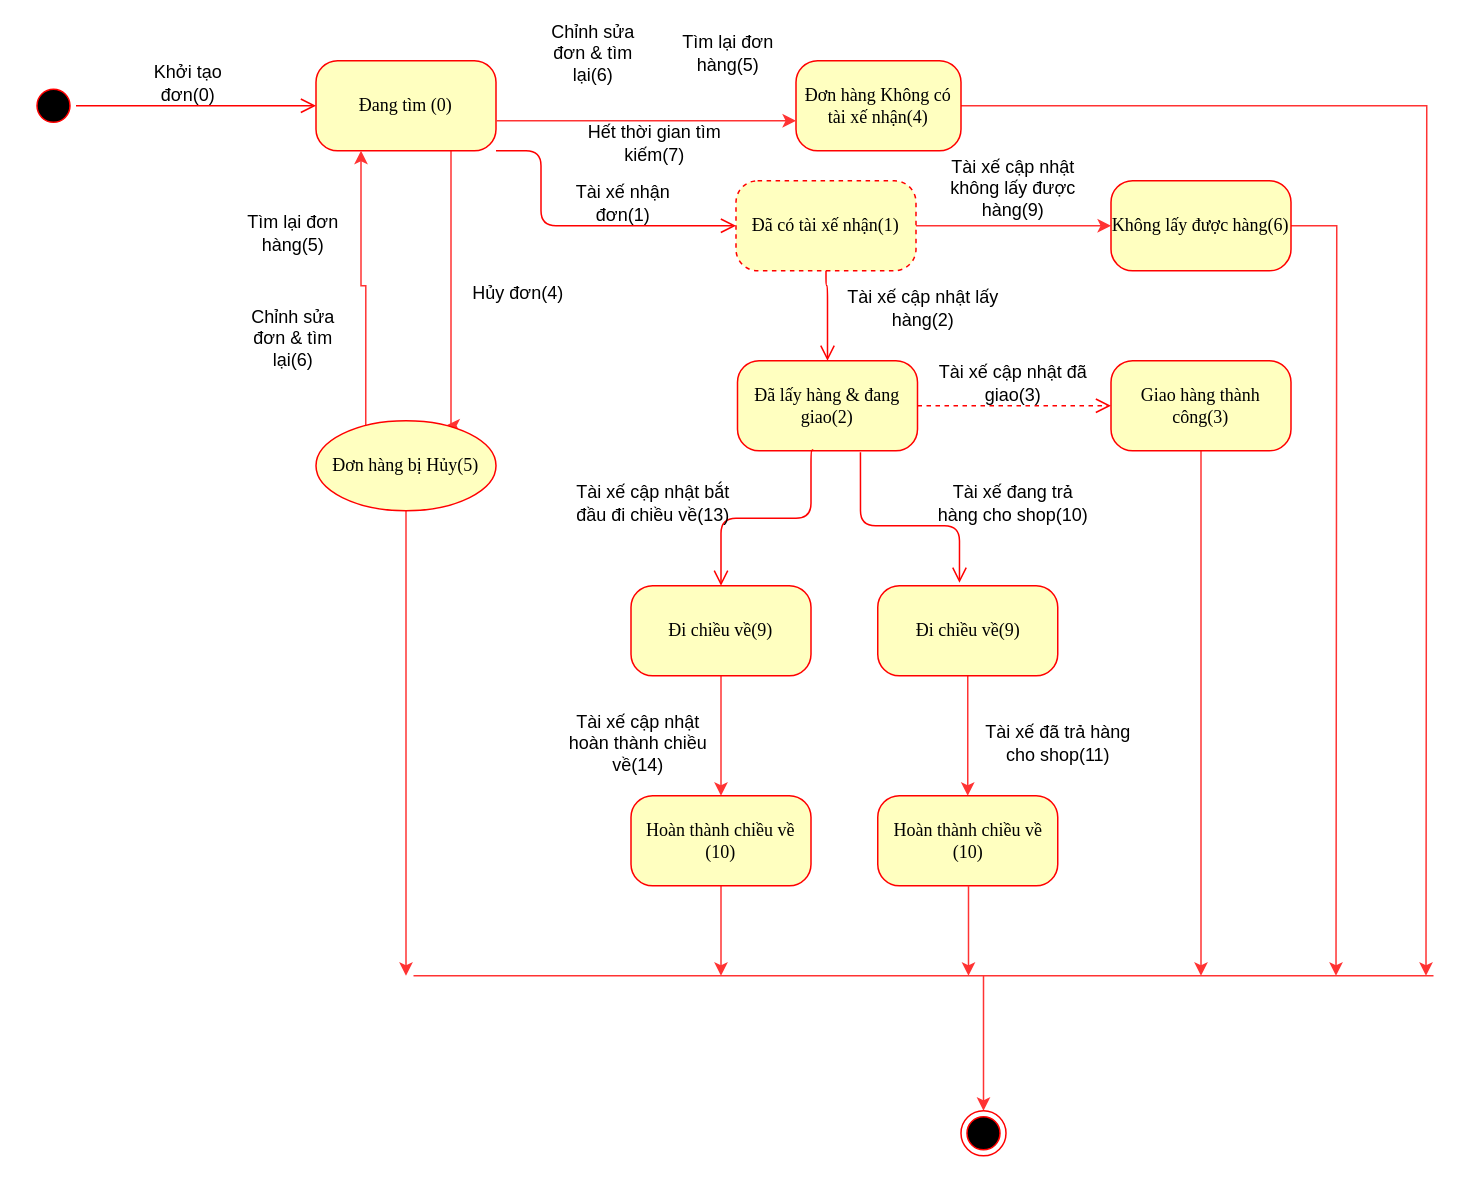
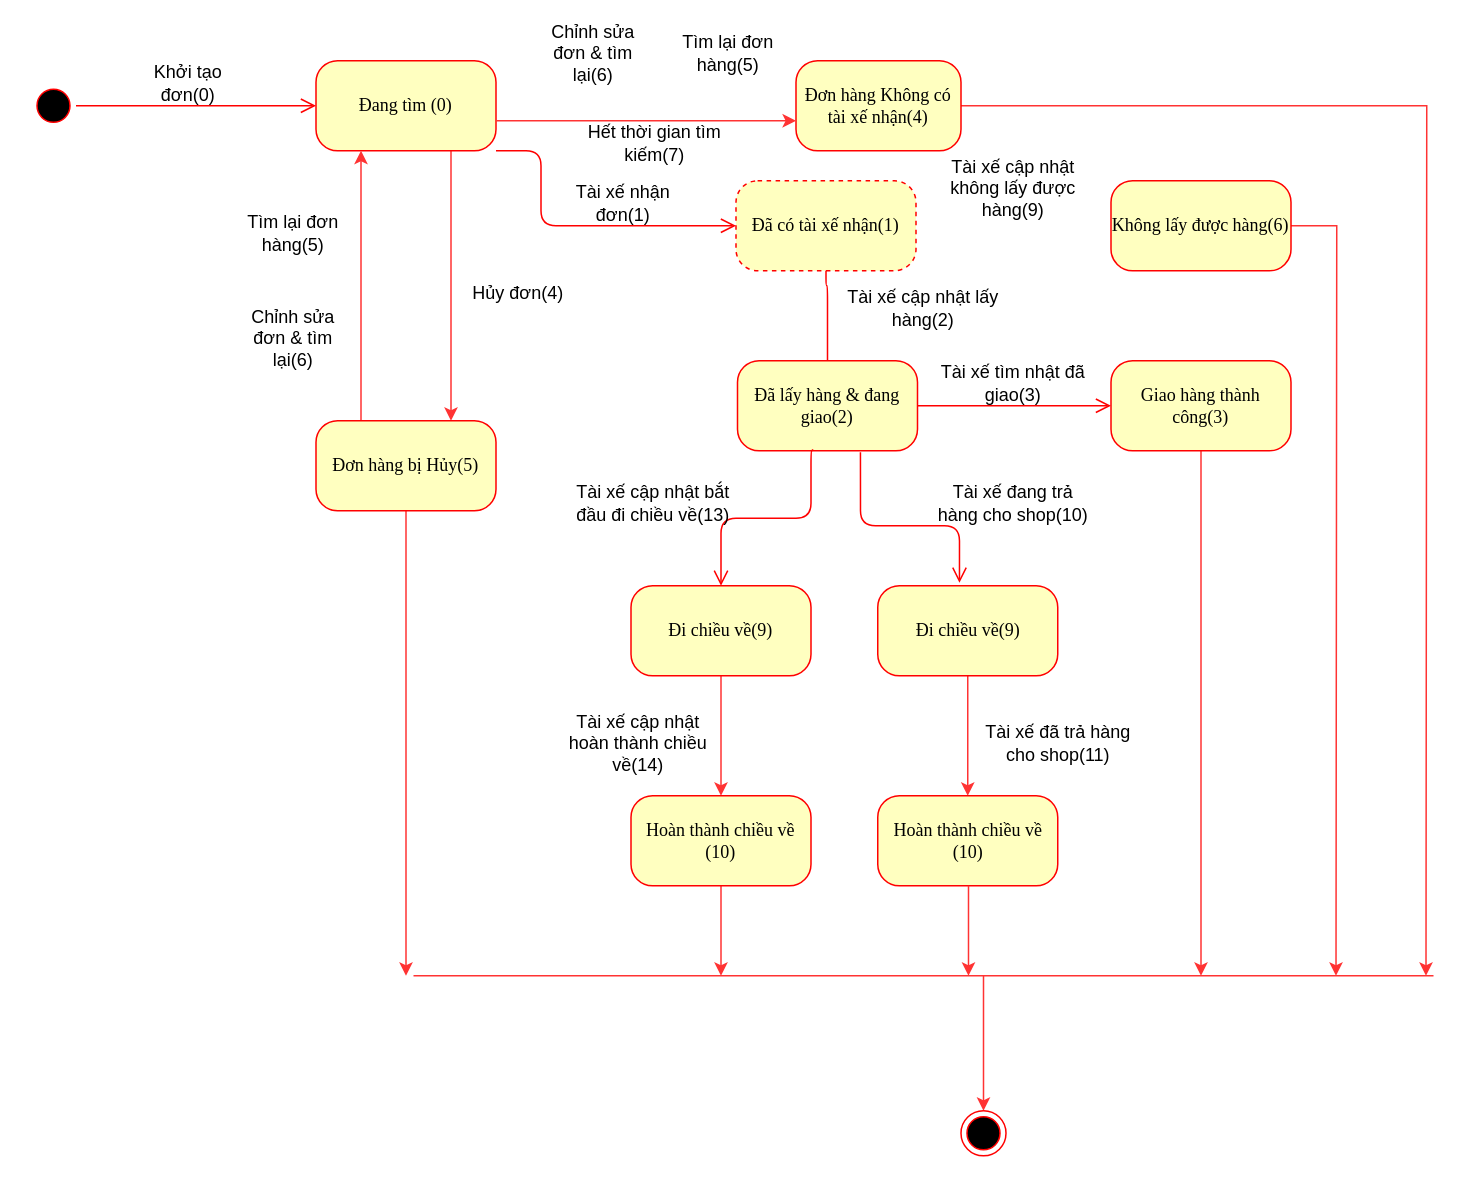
edge "Đã có tài xế nhận(1)" -> "Không lấy được hàng(6)": removed
edge "Đã có tài xế nhận(1)" -> "Đã lấy hàng & đang giao(2)": arrowhead open -> none
node "Tài xế cập nhật đã giao(3)": label "Tài xế cập nhật đã giao(3)" -> "Tài xế tìm nhật đã giao(3)"
edge "Đã lấy hàng & đang giao(2)" -> "Giao hàng thành công(3)": style dashed -> solid
node "Đơn hàng bị Hủy(5)": shape ellipse -> rounded rectangle
